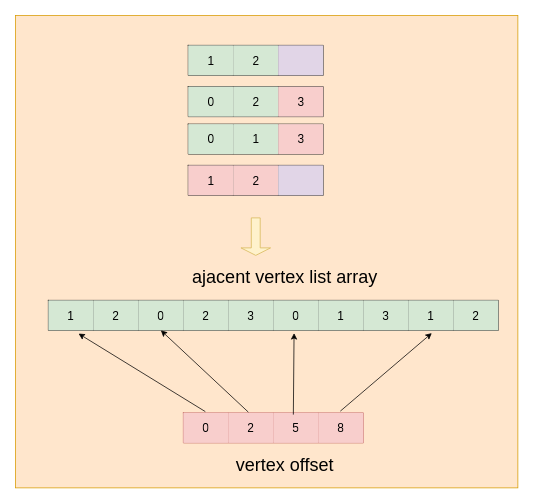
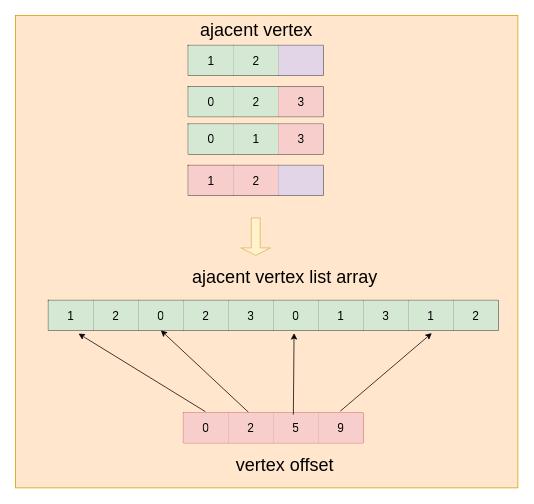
node "ajacent vertex": added
node "8": label "8" -> "9"
